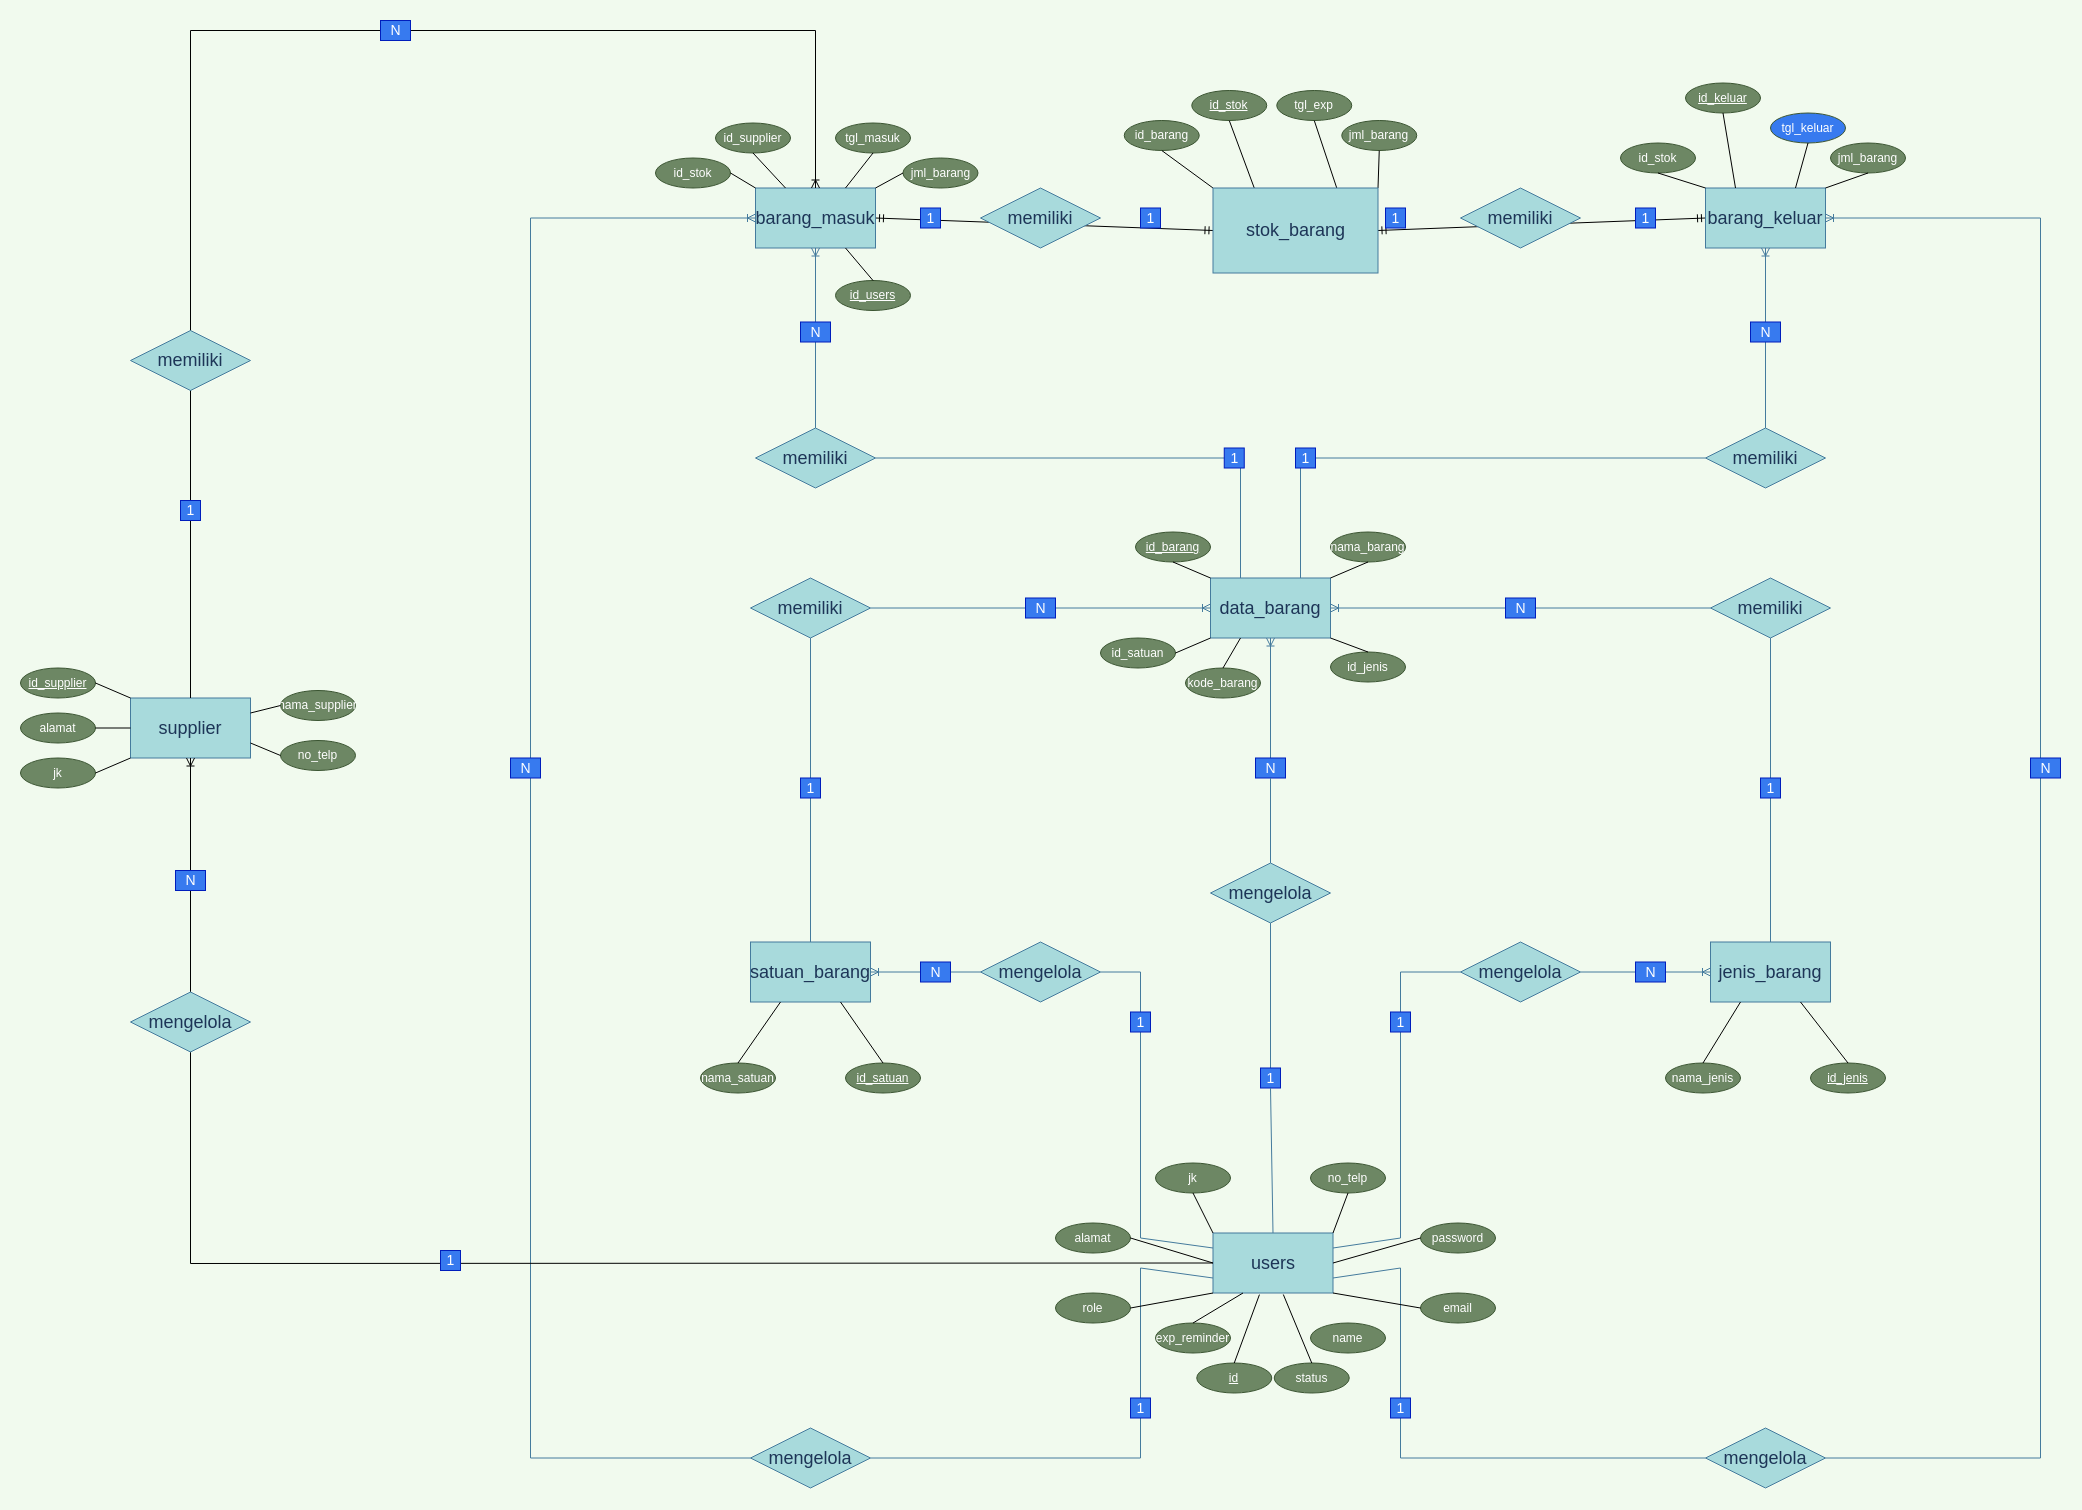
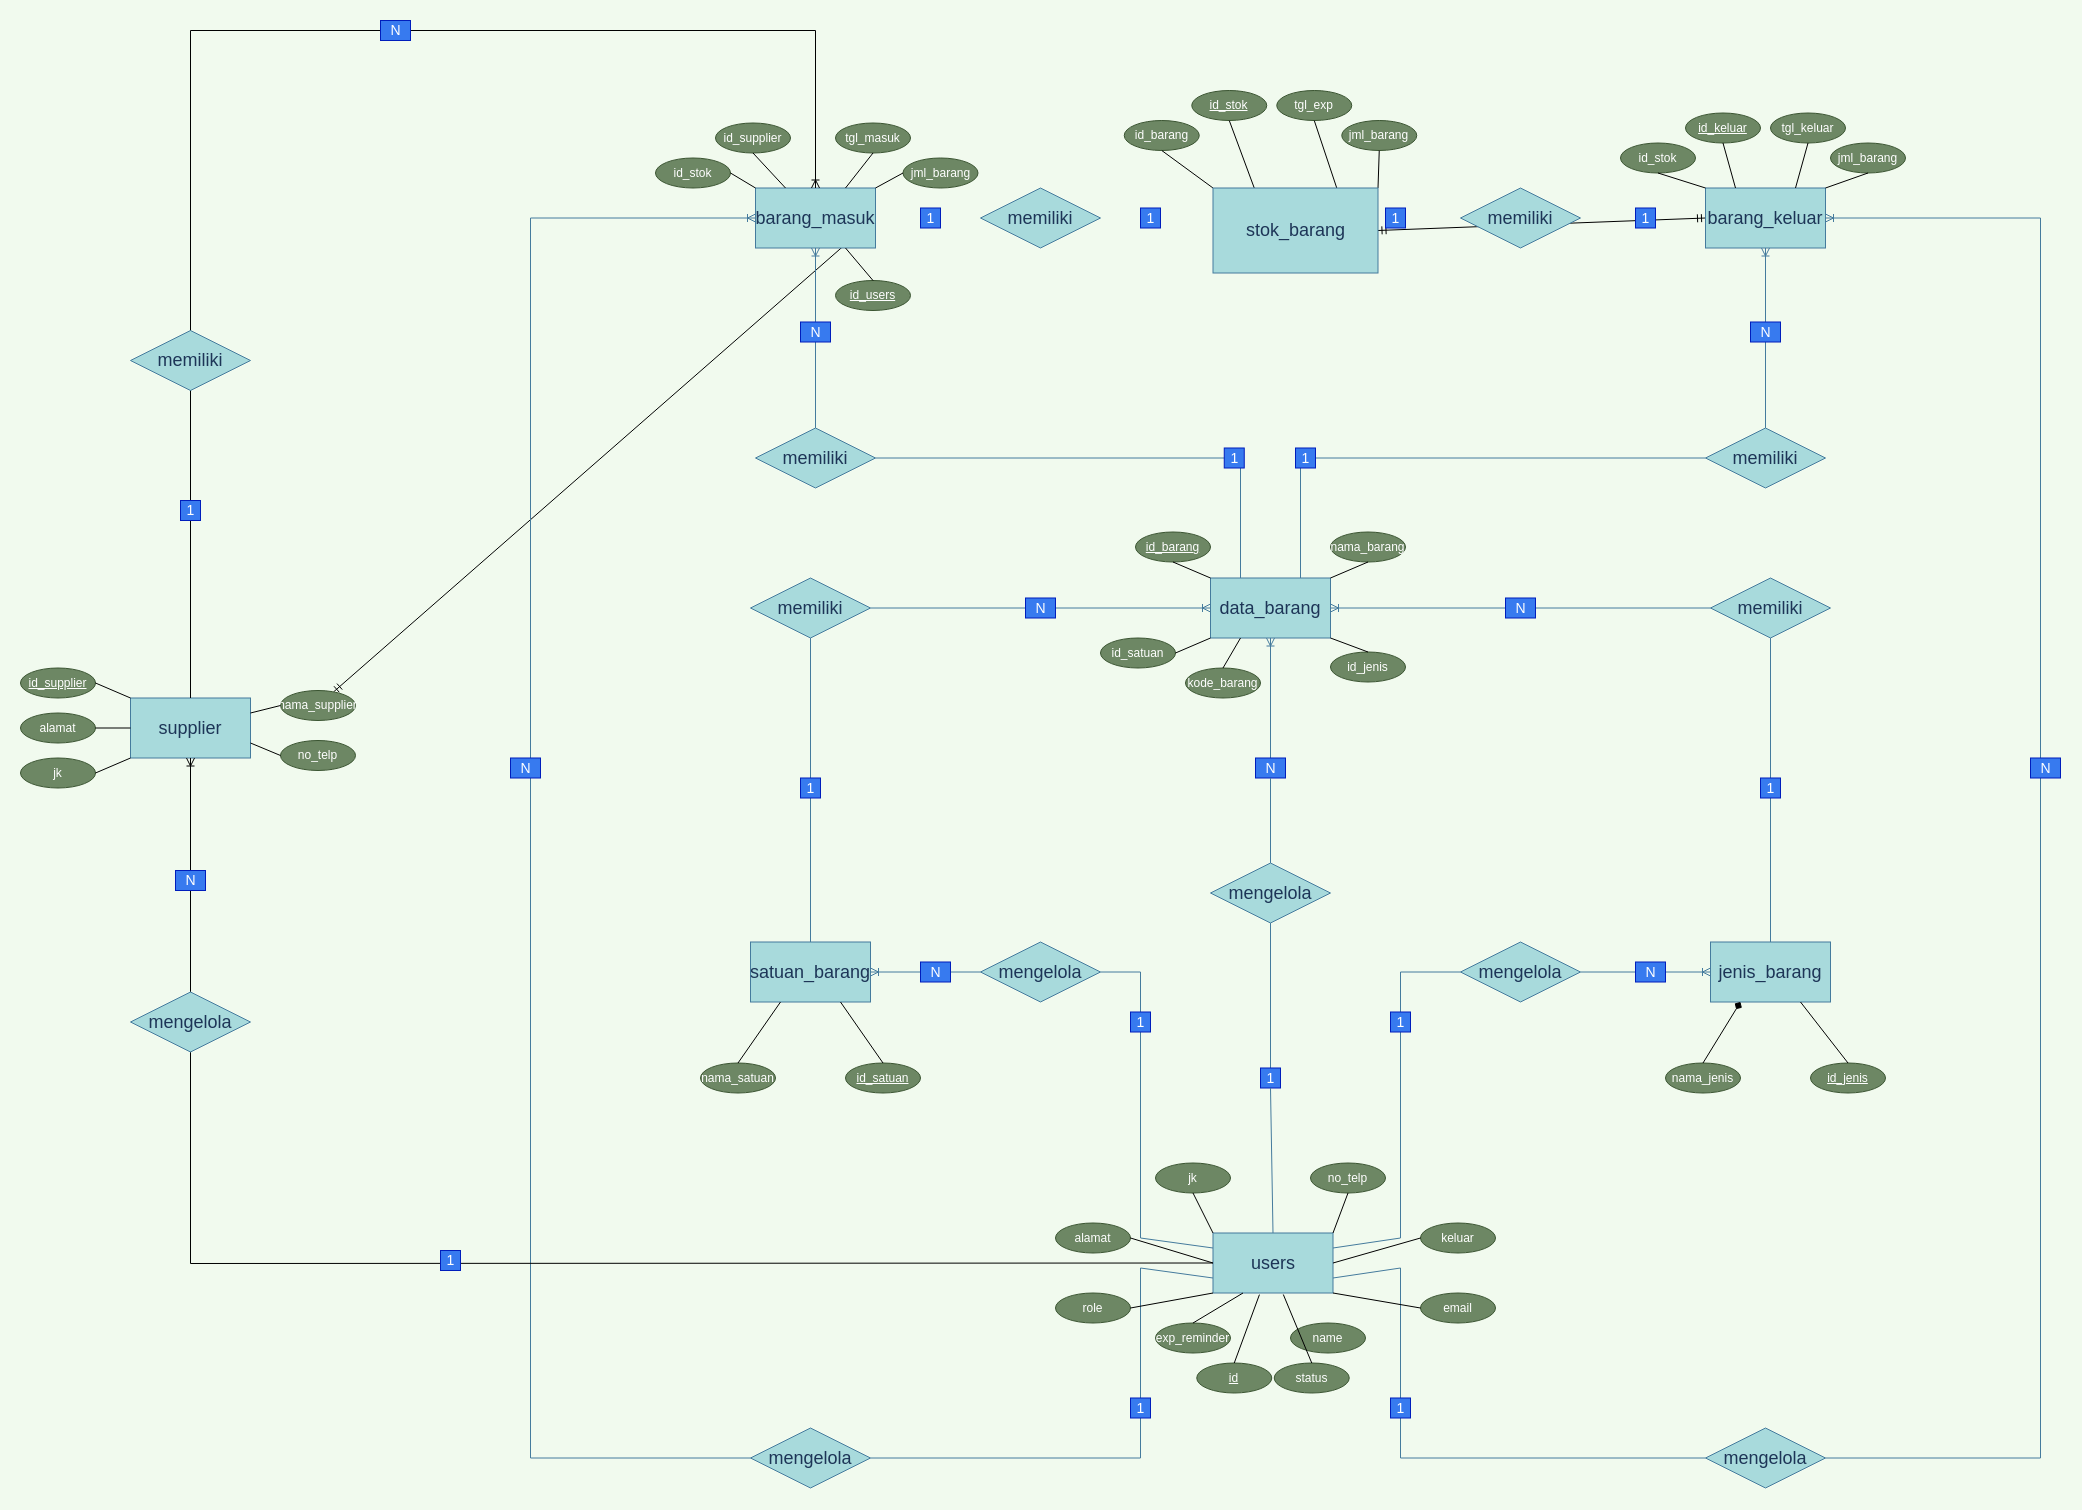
node "id_keluar": moved (1723, 98) -> (1723, 128)
node "tgl_keluar": fillcolor #377aef -> #6d8764
edge "barang_masuk" -- "stok_barang": now "barang_masuk" -- "nama_supplier"
edge "jenis_barang" -- "nama_jenis": arrowhead none -> diamond
node "password": label "password" -> "keluar"
node "name": moved (1348, 1338) -> (1328, 1338)
